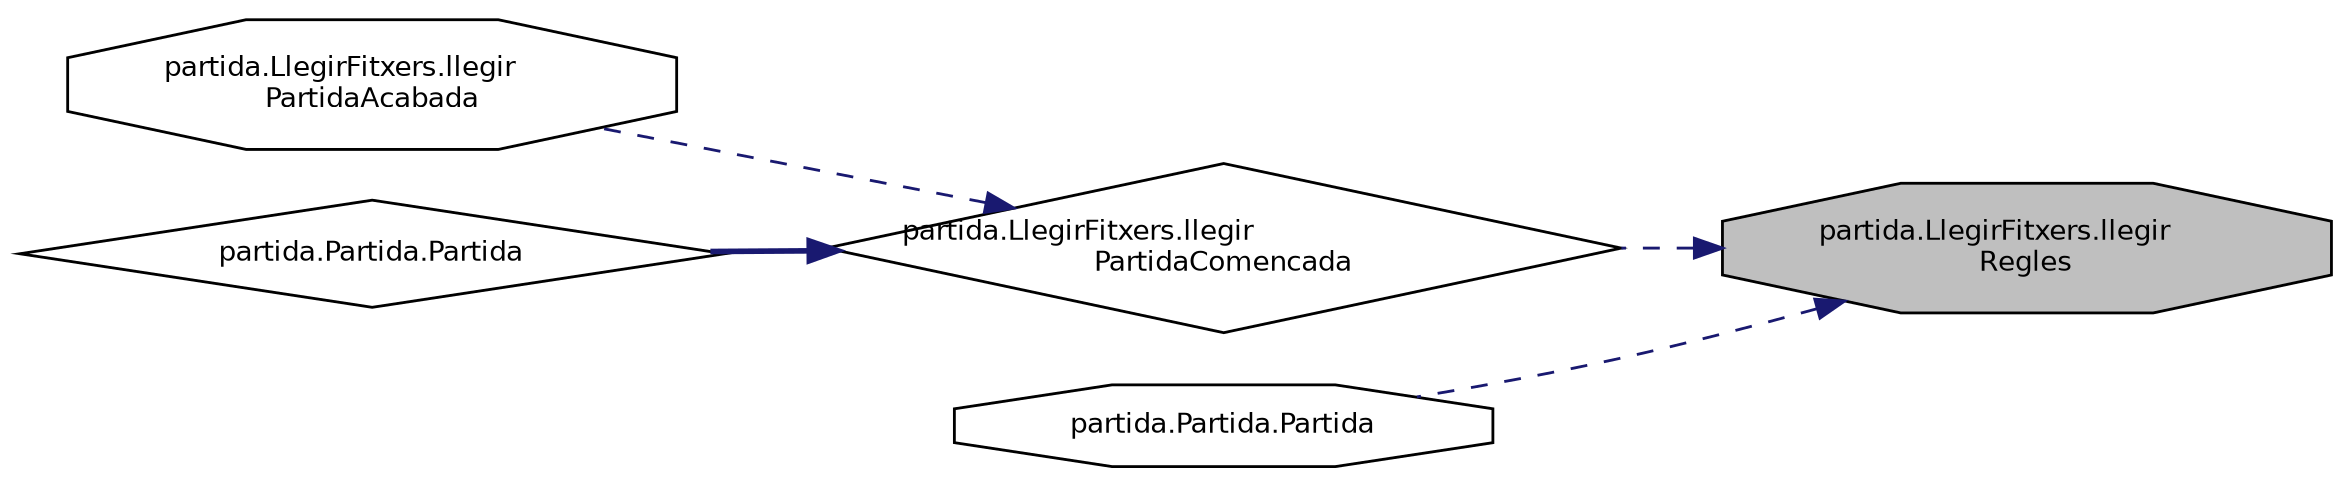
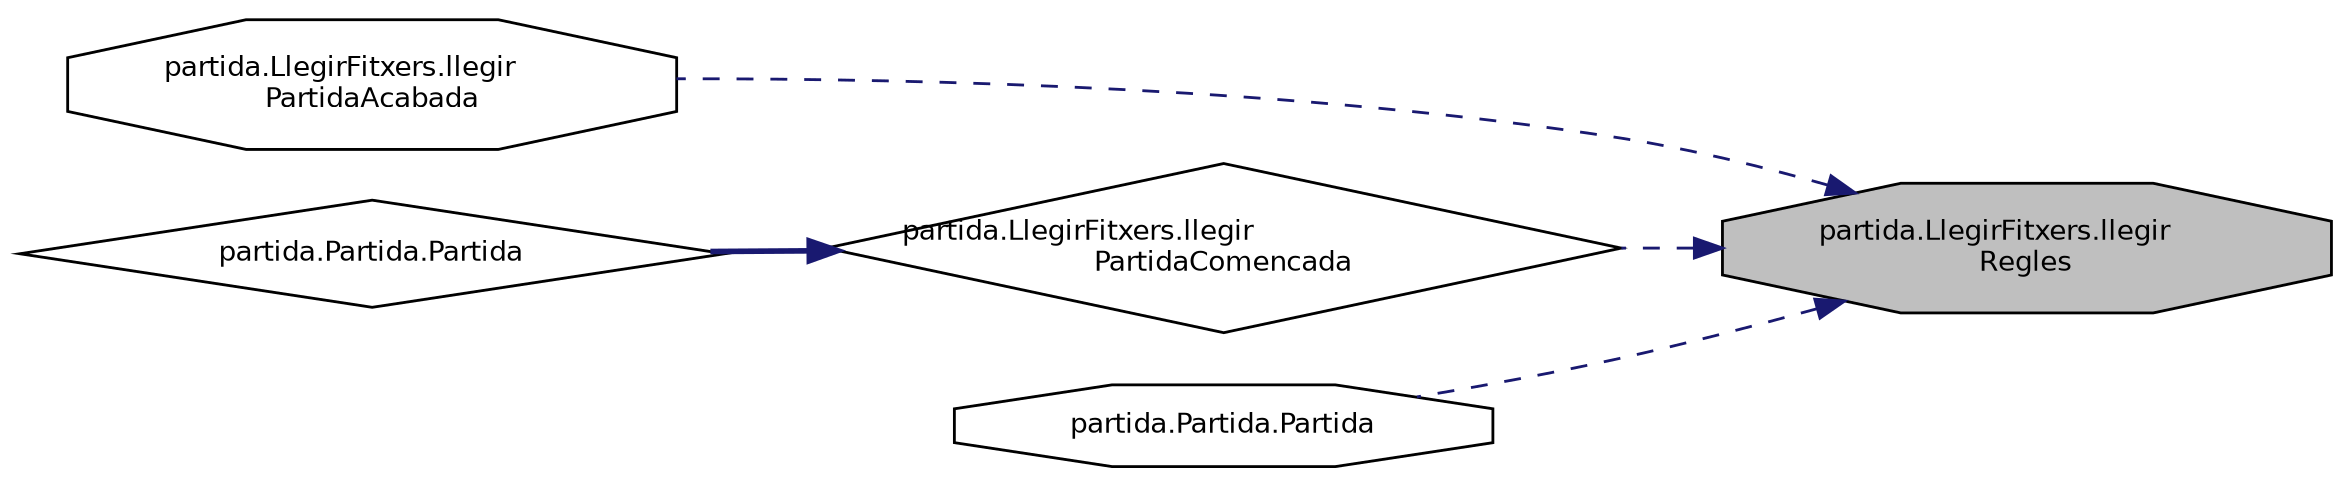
edge "partida.LlegirFitxers.llegir PartidaAcabada" -> "partida.LlegirFitxers.llegir PartidaComencada": now "partida.LlegirFitxers.llegir PartidaAcabada" -> "partida.LlegirFitxers.llegir Regles"
